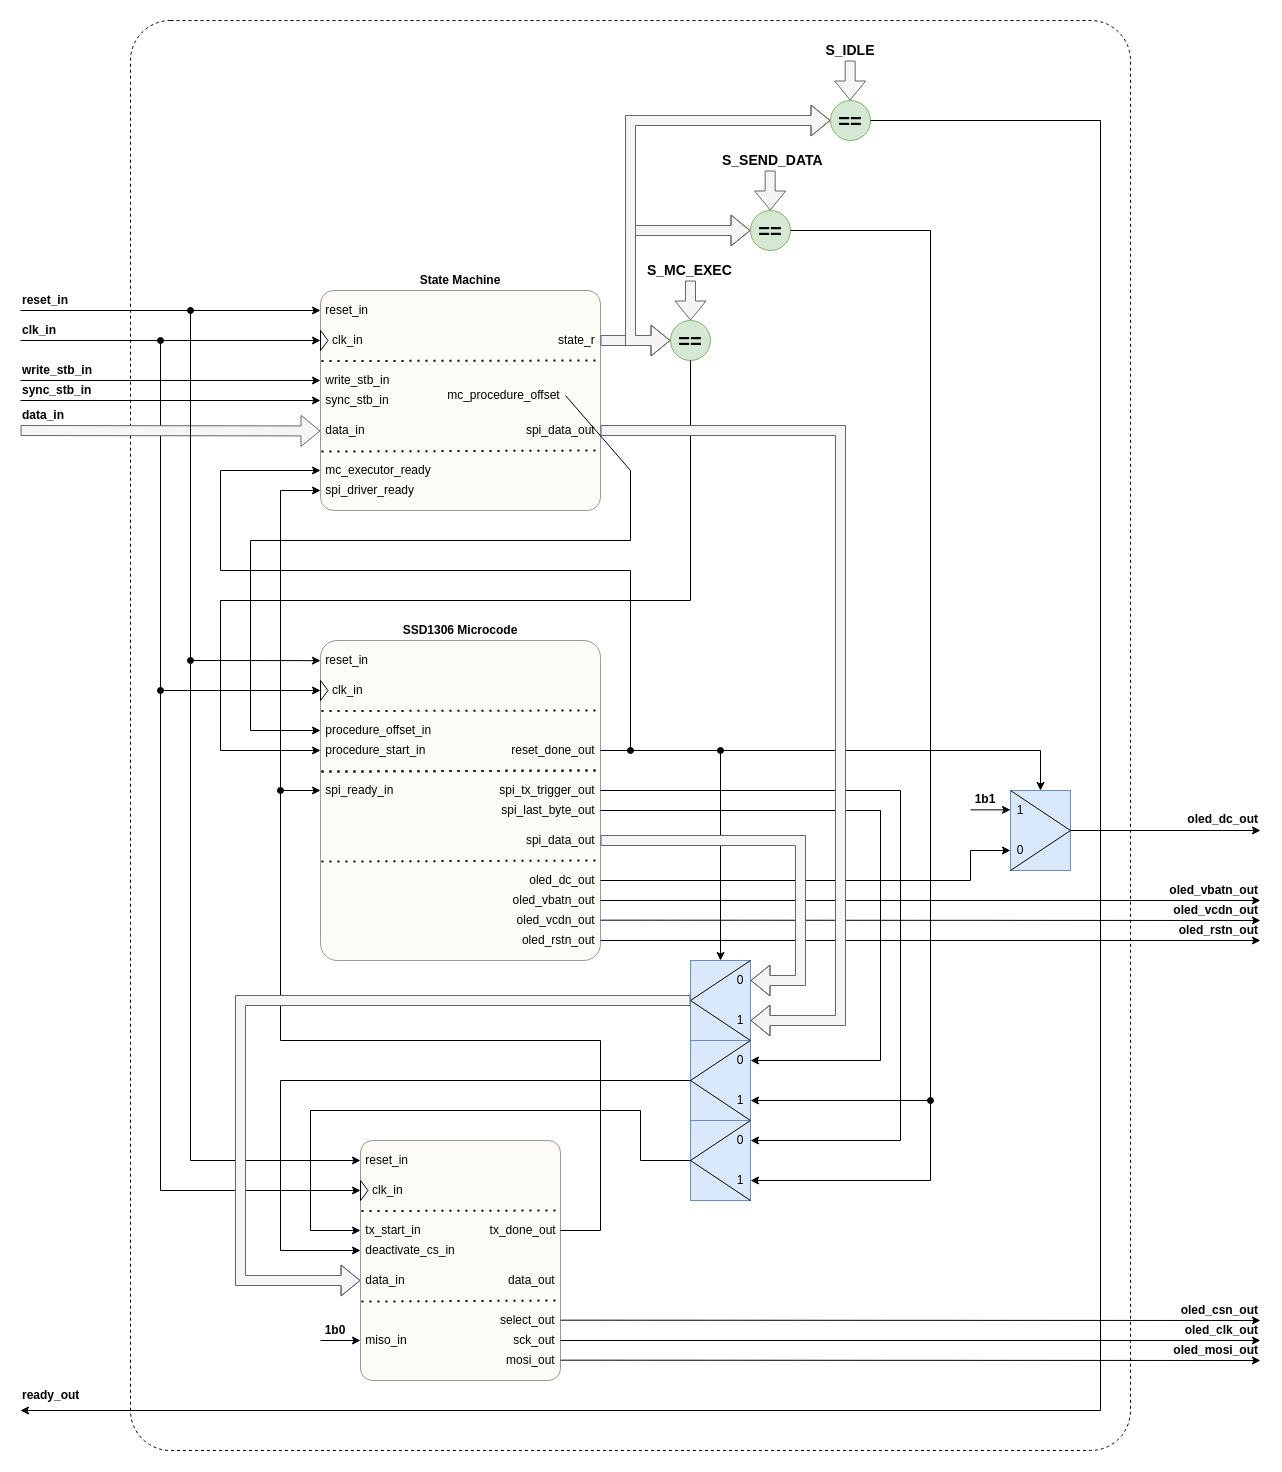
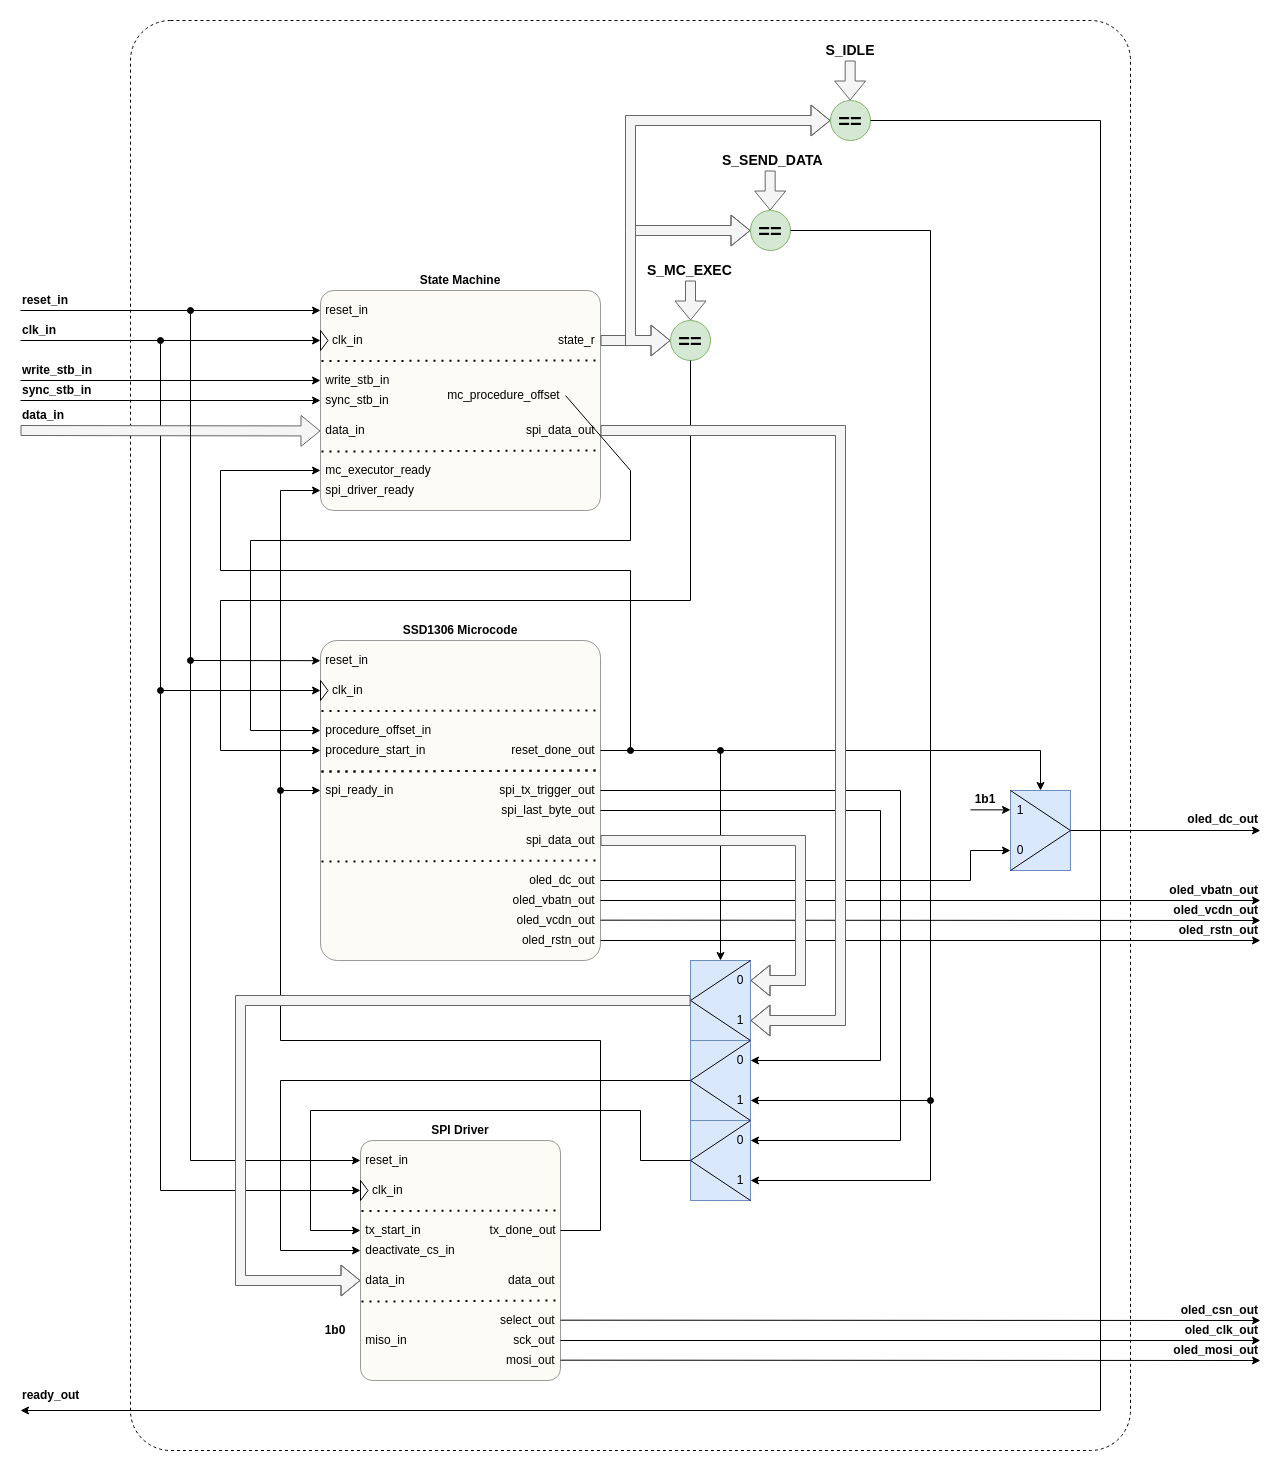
node "SPI Driver": added
edge "1b0" -> "miso_in": removed
